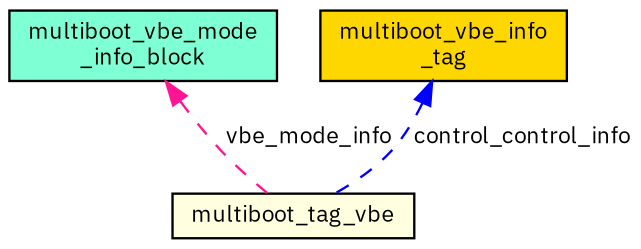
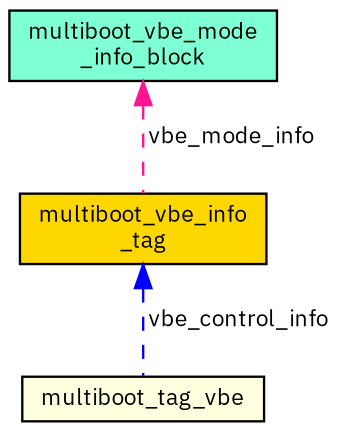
edge "multiboot_tag_vbe" -> "multiboot_vbe_info _tag": label " control_control_info" -> " vbe_control_info"
edge "multiboot_tag_vbe" -> "multiboot_vbe_mode _info_block": now "multiboot_vbe_info _tag" -> "multiboot_vbe_mode _info_block"
